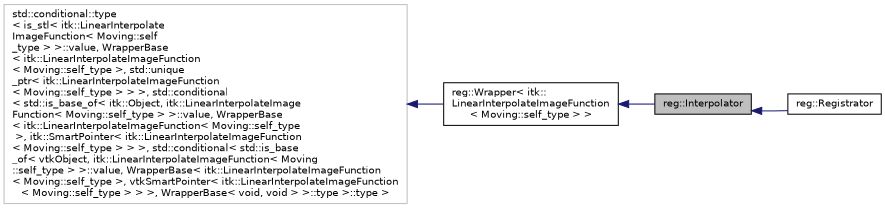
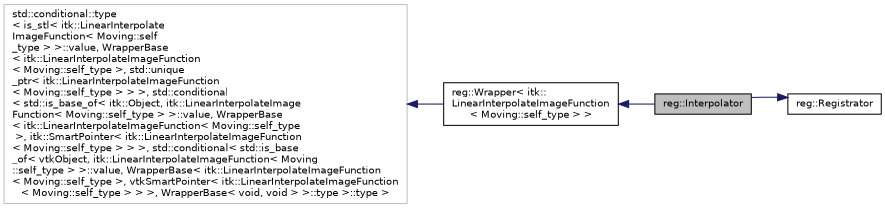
edge "reg::Registrator" -> "reg::Interpolator": reversed
